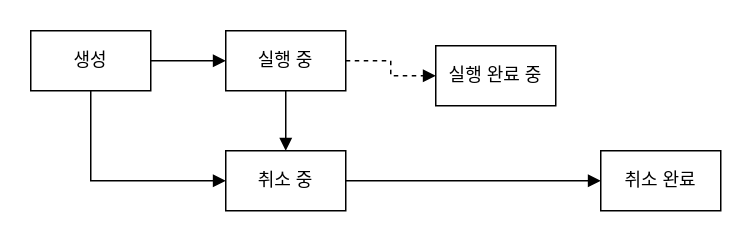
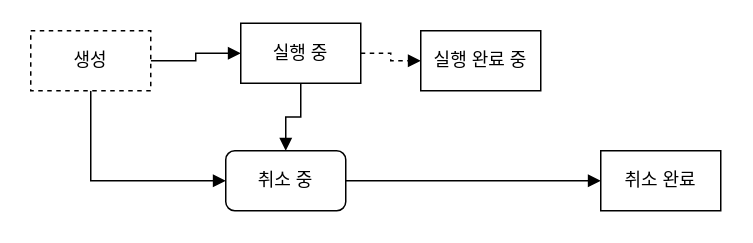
node "생성": style solid -> dashed
node "실행 중": moved (286, 61) -> (301, 53)
node "실행 완료 중": moved (496, 76) -> (481, 61)
node "취소 중": shape rectangle -> rounded rectangle
